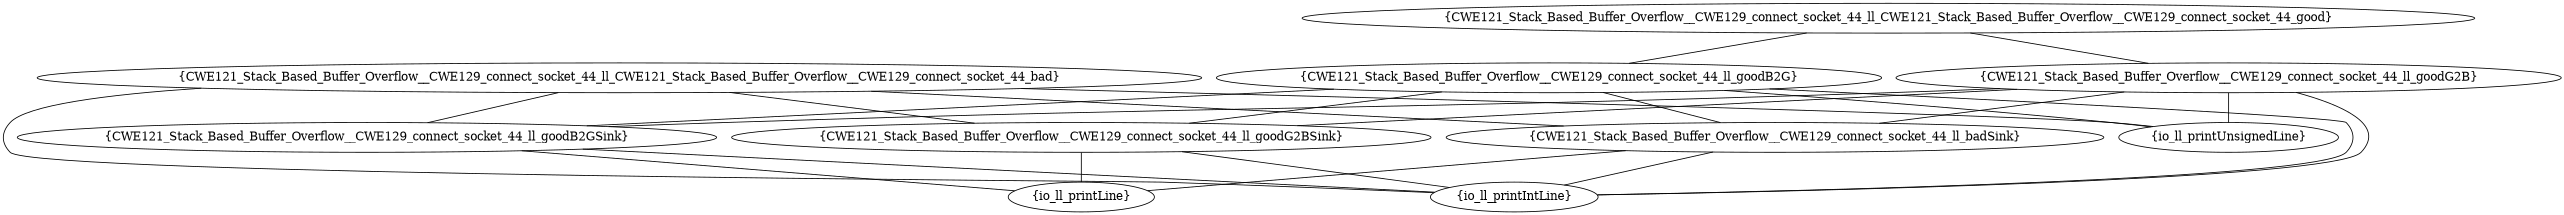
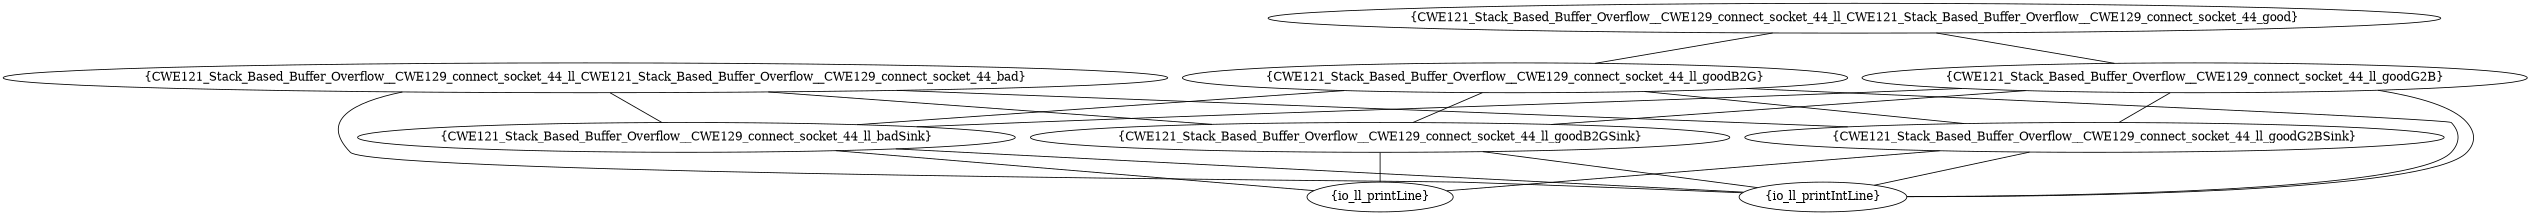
node "{io_ll_printUnsignedLine}": removed
